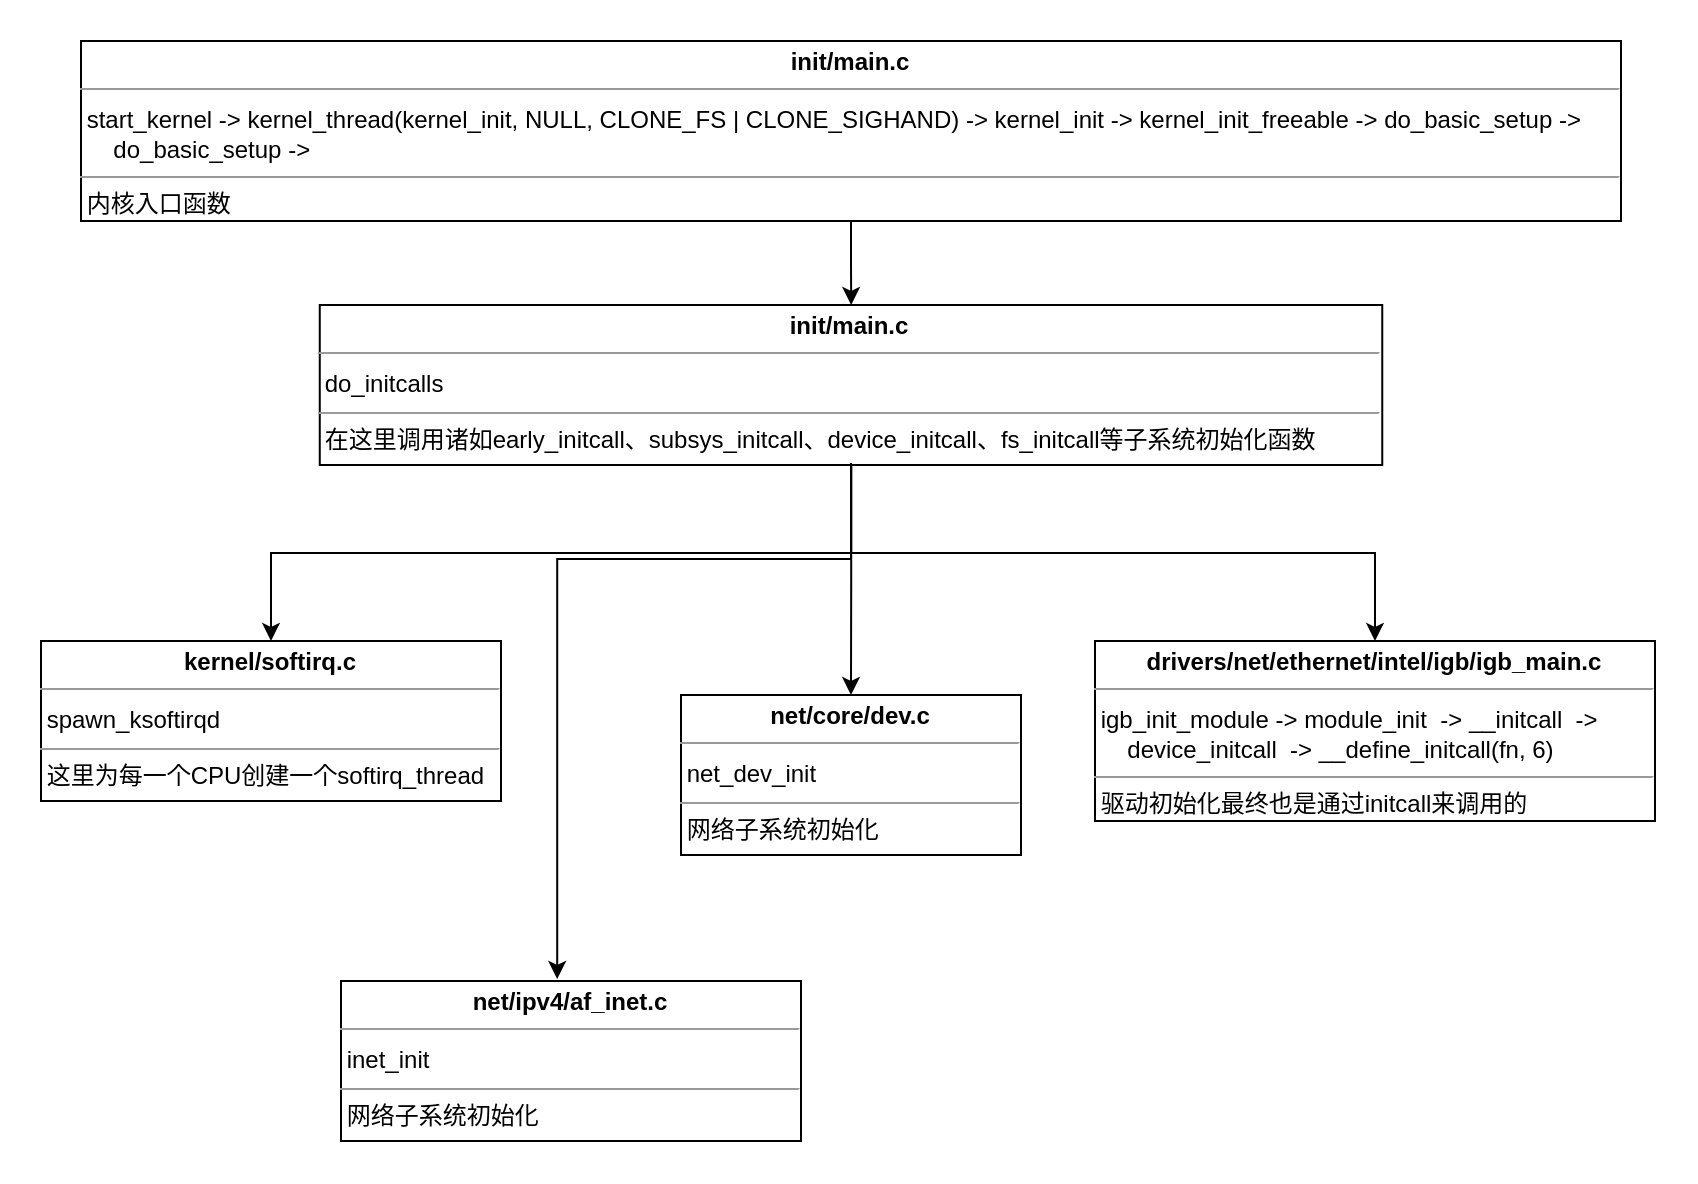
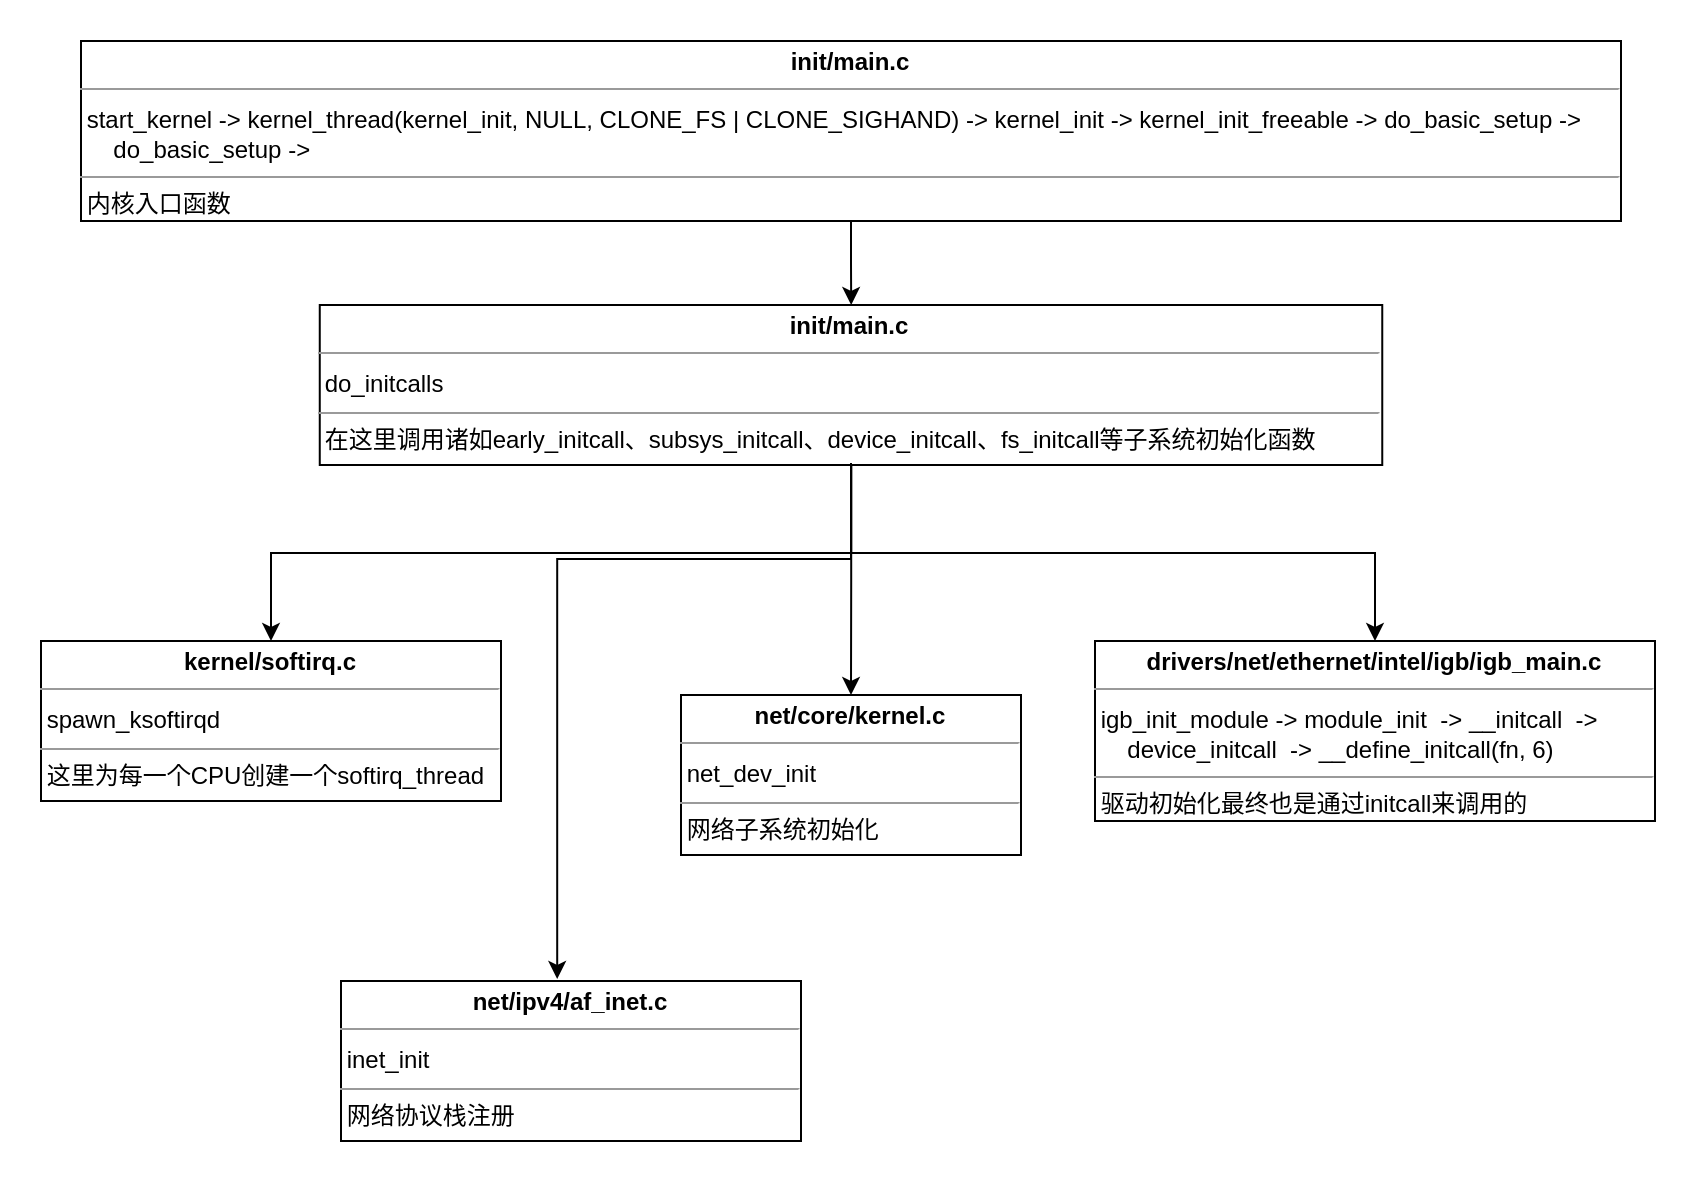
node "net/core/dev.c net_dev_init 网络子系统初始化": label "net/core/dev.c net_dev_init 网络子系统初始化" -> "net/core/kernel.c net_dev_init 网络子系统初始化"
node "net/ipv4/af_inet.c inet_init 网络子系统初始化": label "net/ipv4/af_inet.c inet_init 网络子系统初始化" -> "net/ipv4/af_inet.c inet_init 网络协议栈注册"
